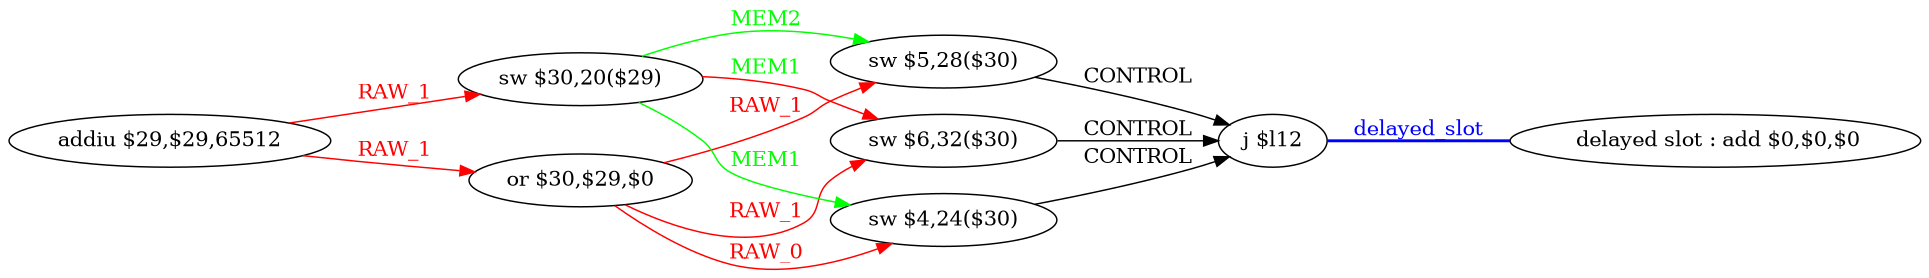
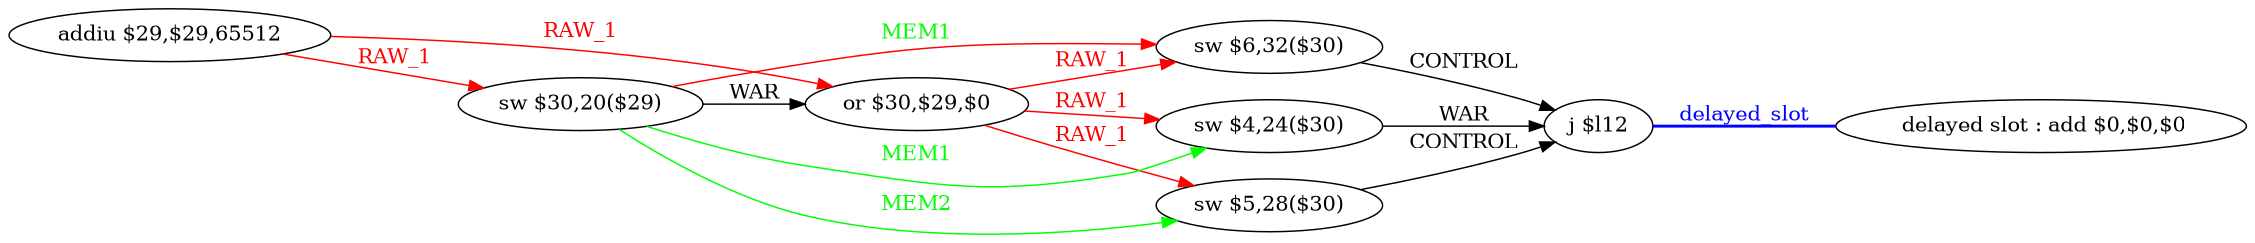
edge "sw $30,20($29)" -> "or $30,$29,$0": added, label "WAR"
edge "sw $4,24($30)" -> "j $l12": label "CONTROL" -> "WAR"
edge "or $30,$29,$0" -> "sw $4,24($30)": label "RAW_0" -> "RAW_1"
